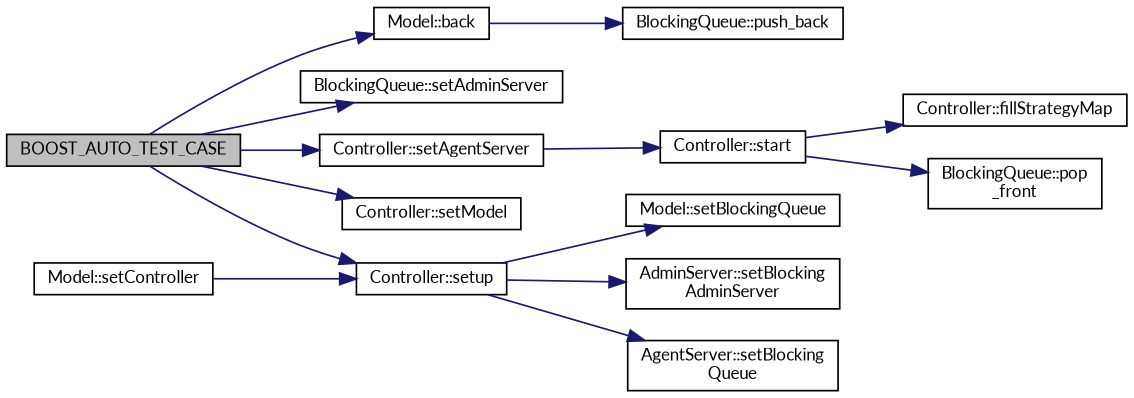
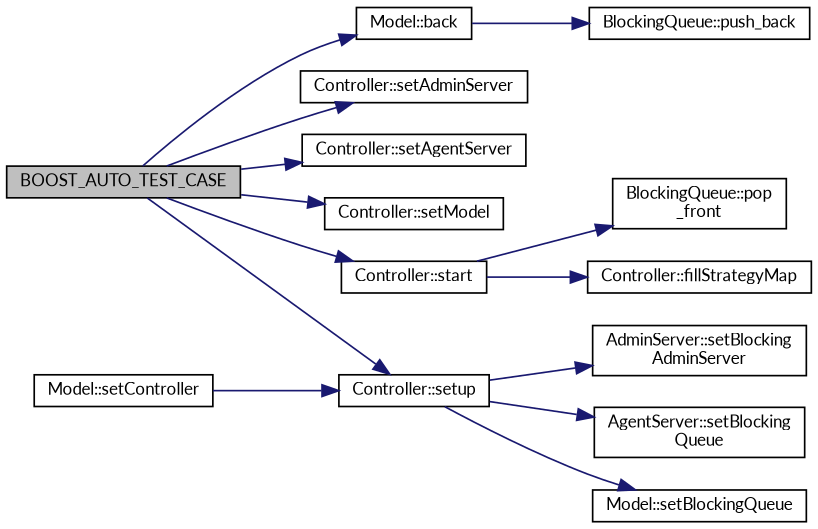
node "BlockingQueue::setAdminServer": label "BlockingQueue::setAdminServer" -> "Controller::setAdminServer"
edge "Controller::setAgentServer" -> "Controller::start": now "BOOST_AUTO_TEST_CASE" -> "Controller::start"
